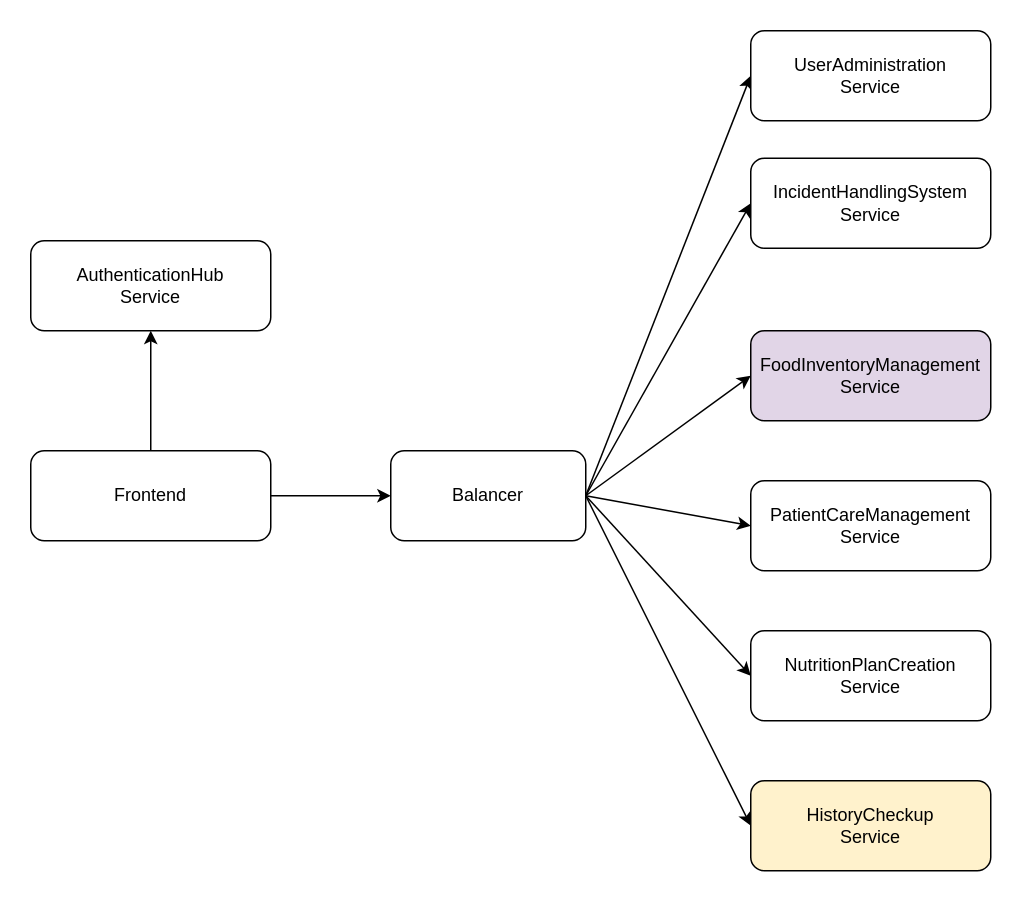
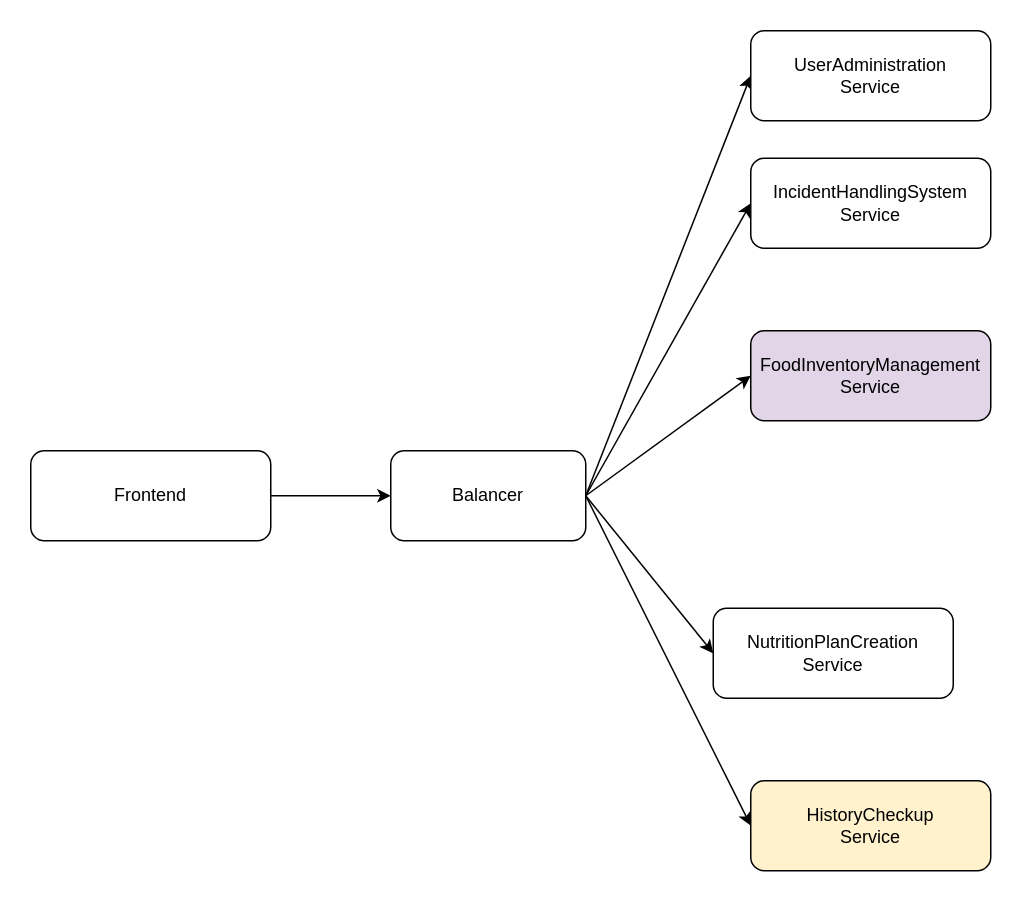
node "AuthenticationHub Service": removed
edge "Frontend" -> "AuthenticationHub Service": removed
edge "Balancer" -> "PatientCareManagement Service": removed
node "PatientCareManagement Service": removed
node "NutritionPlanCreation Service": moved (871, 676) -> (833, 653)
